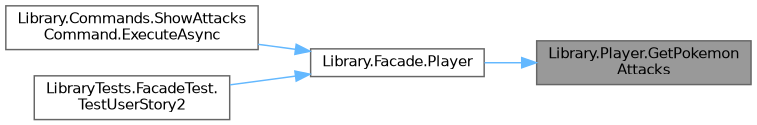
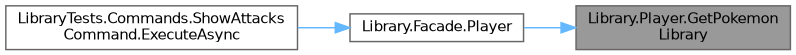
node "Library.Commands.ShowAttacks Command.ExecuteAsync": label "Library.Commands.ShowAttacks Command.ExecuteAsync" -> "LibraryTests.Commands.ShowAttacks Command.ExecuteAsync"
node "Library.Player.GetPokemon Attacks": label "Library.Player.GetPokemon Attacks" -> "Library.Player.GetPokemon Library"
node "LibraryTests.FacadeTest. TestUserStory2": removed
